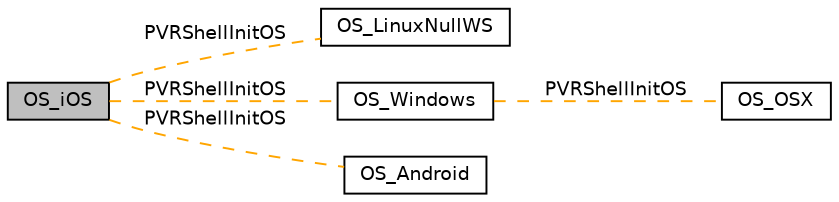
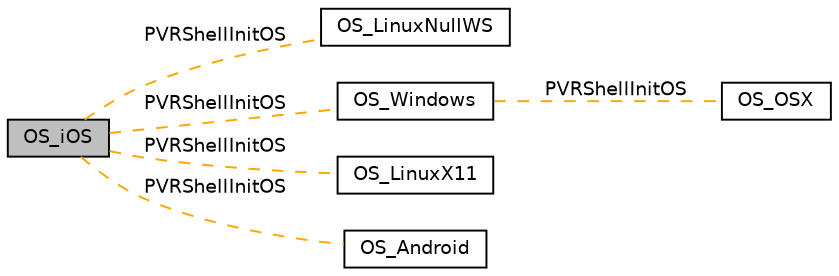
node "OS_LinuxX11": added
